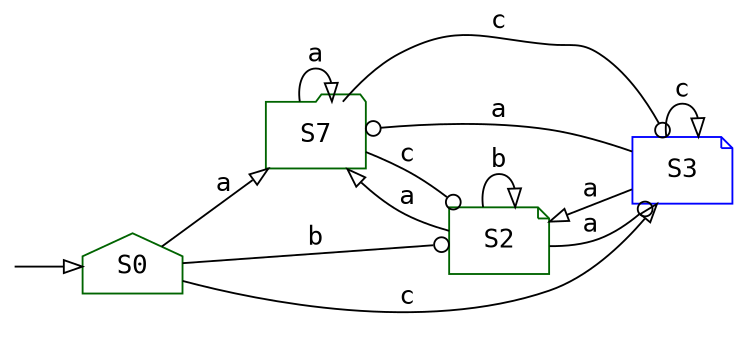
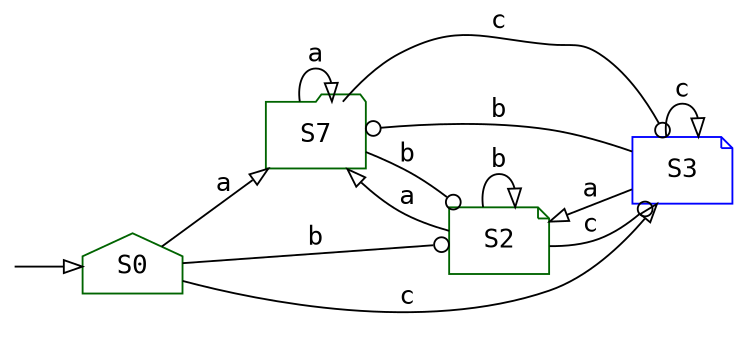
edge "S3" -> "S7": label "a" -> "b"
edge "S7" -> "S2": label "c" -> "b"
edge "S2" -> "S3": label "a" -> "c"
